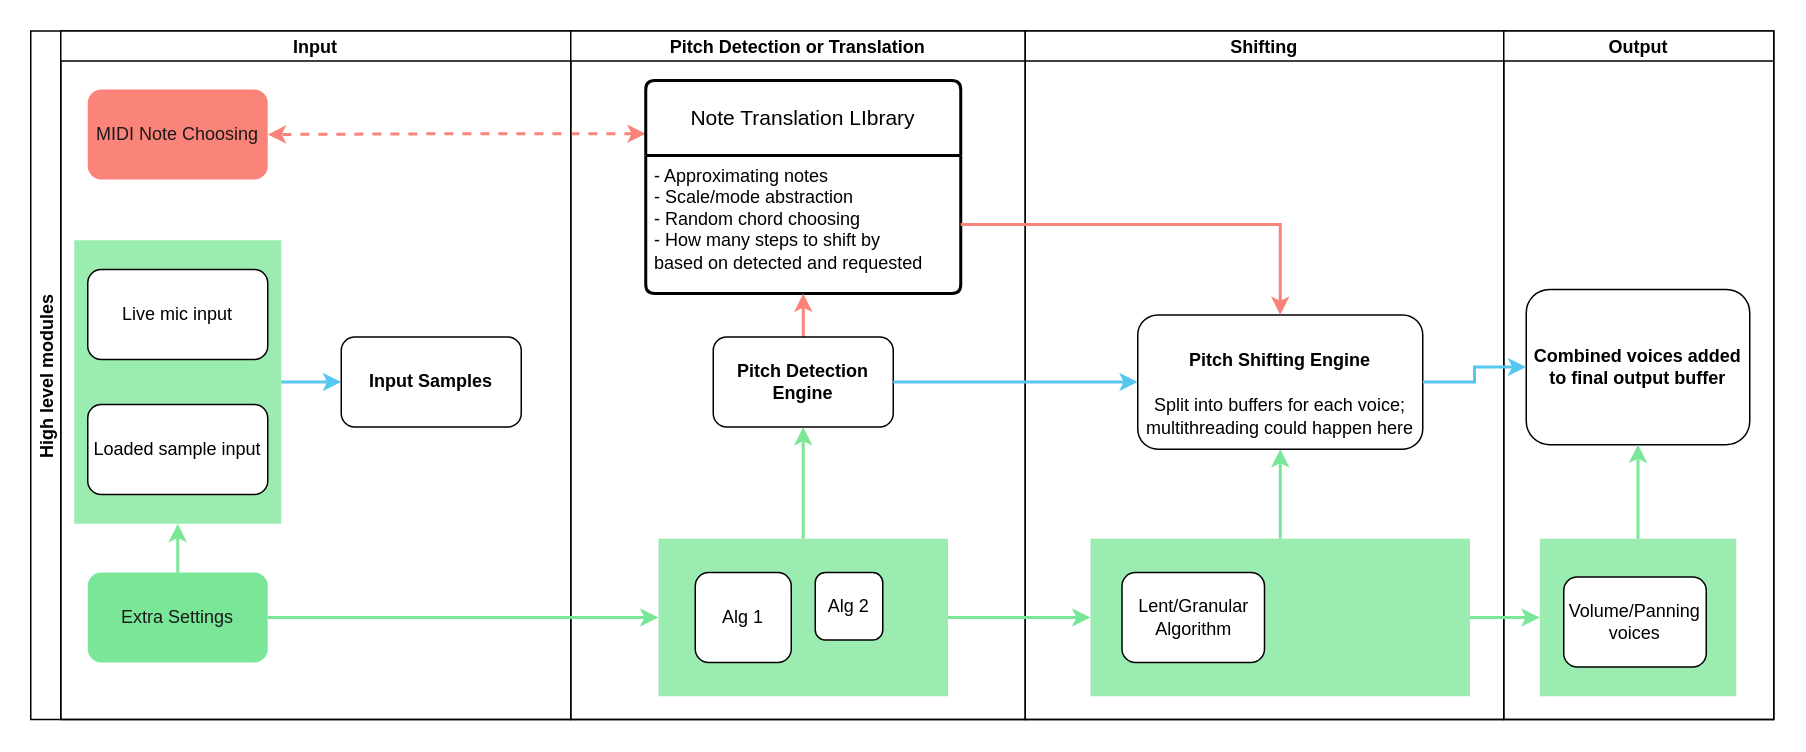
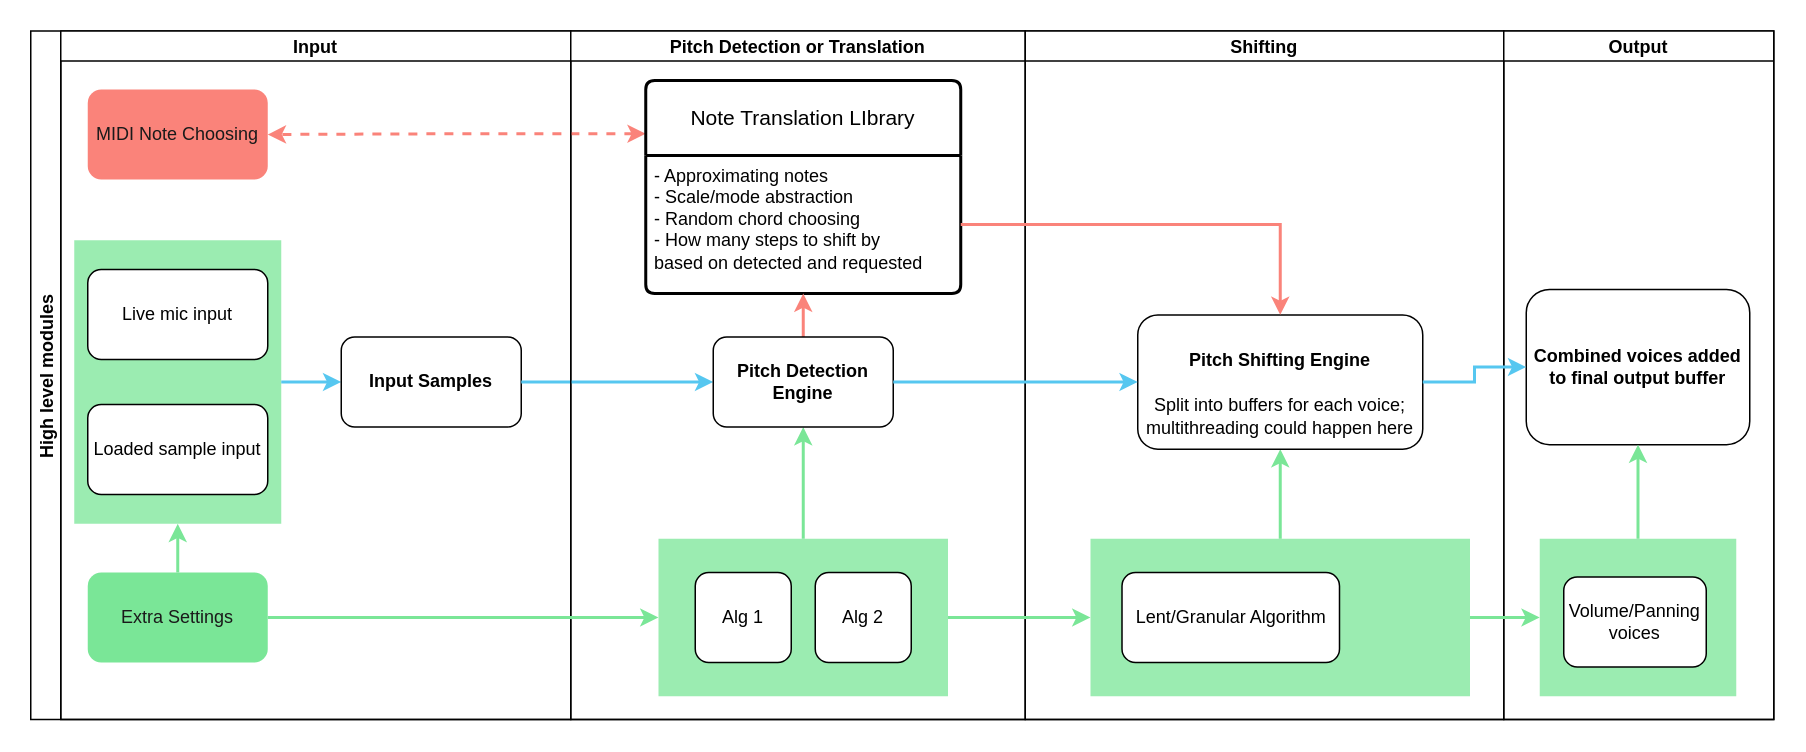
edge "Input Samples" -> "Pitch Detection Engine": added
node "Alg 2": size 68x68 -> 96x90
node "Lent/Granular Algorithm": size 143x90 -> 218x90
